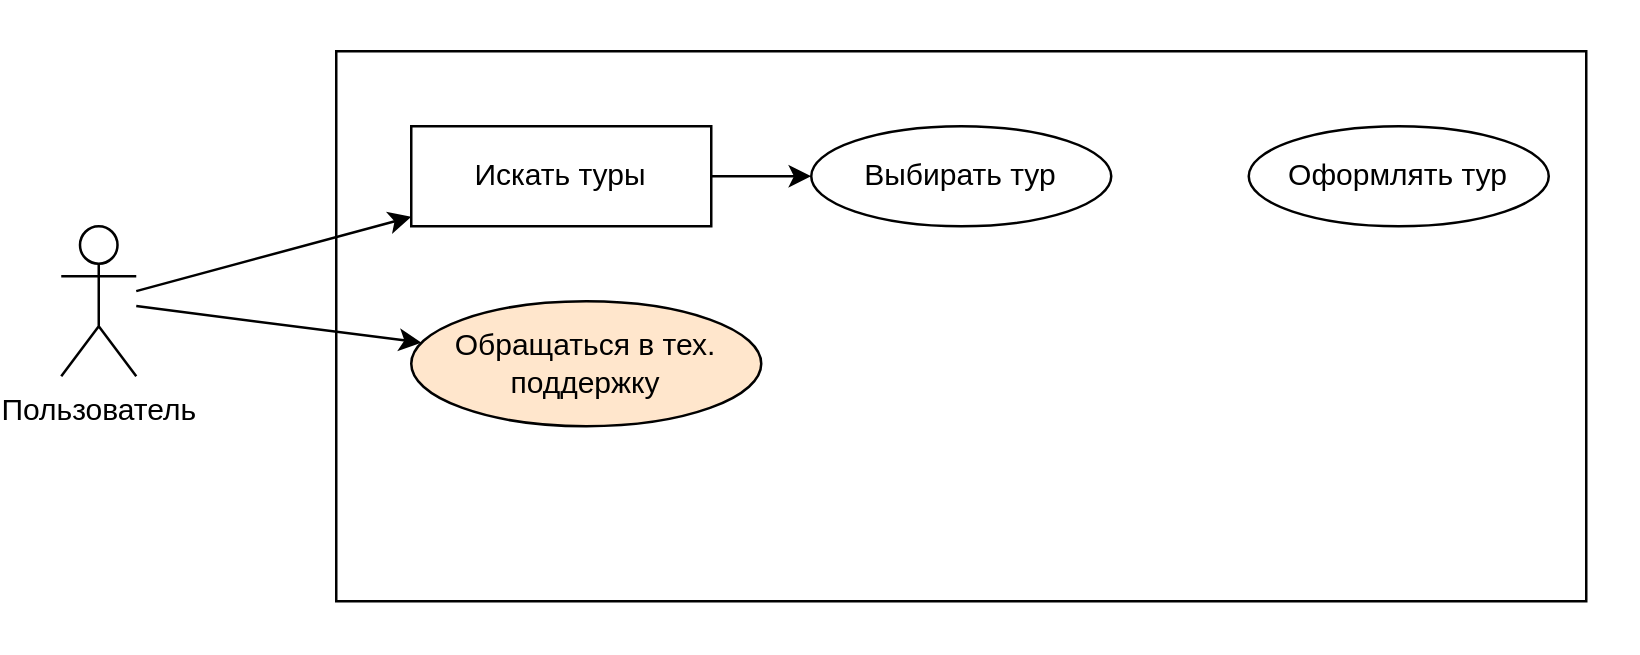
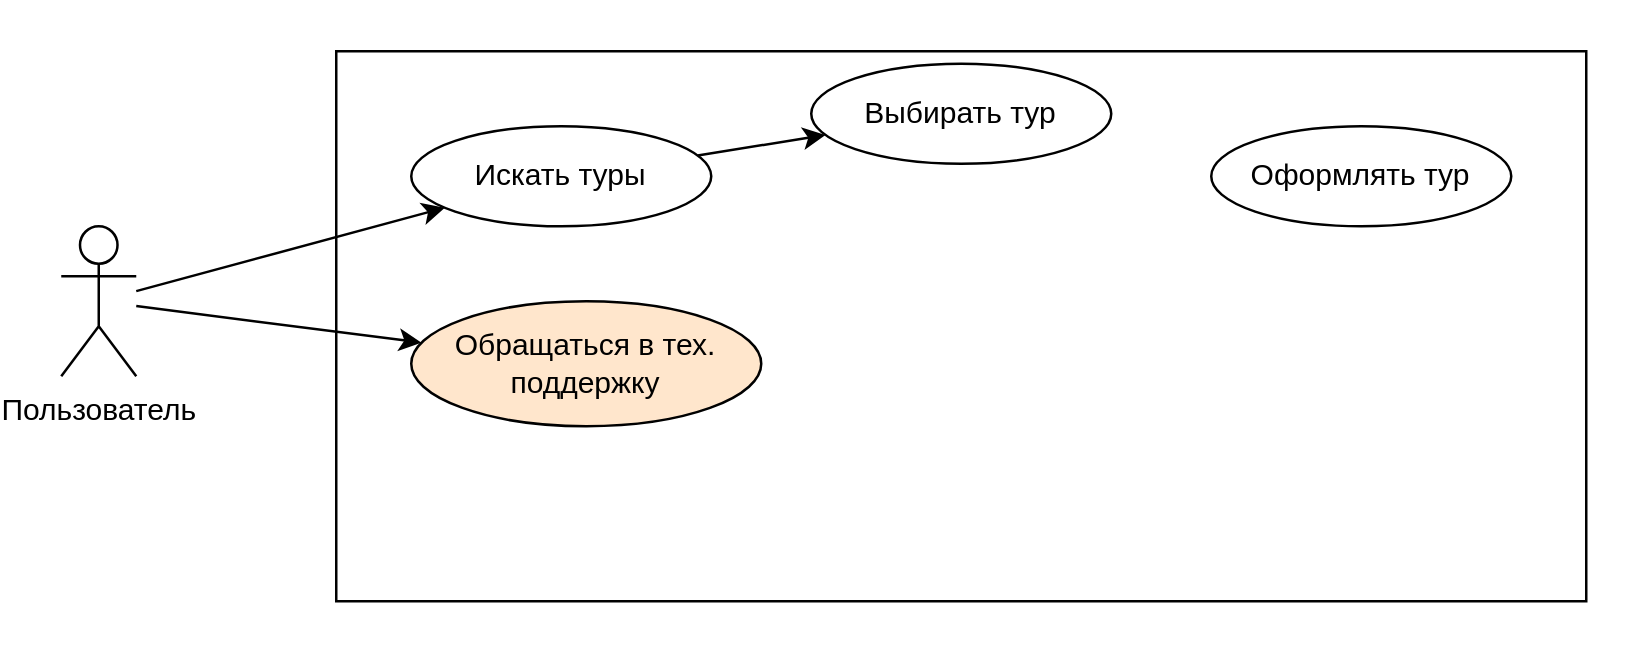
node "Искать туры": shape rectangle -> ellipse
node "Выбирать тур": moved (961, 176) -> (961, 114)
node "Оформлять тур": moved (1399, 176) -> (1361, 176)
